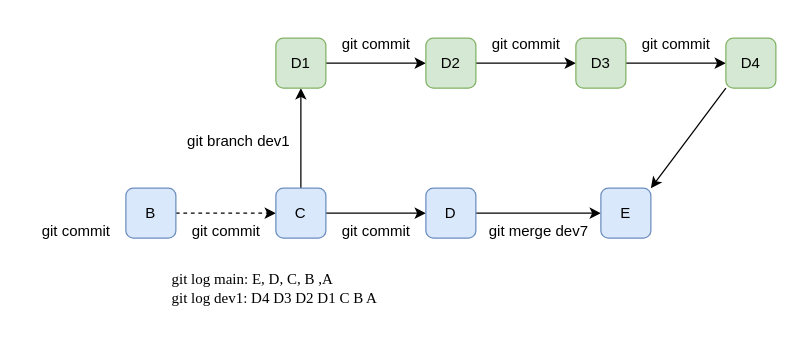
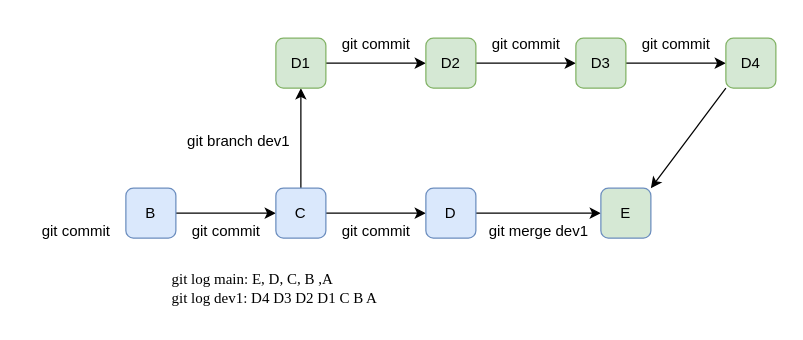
edge "B" -> "C": style dashed -> solid
node "E": fillcolor #dae8fc -> #d5e8d4
node "git merge dev7": label "git merge dev7" -> "git merge dev1"
